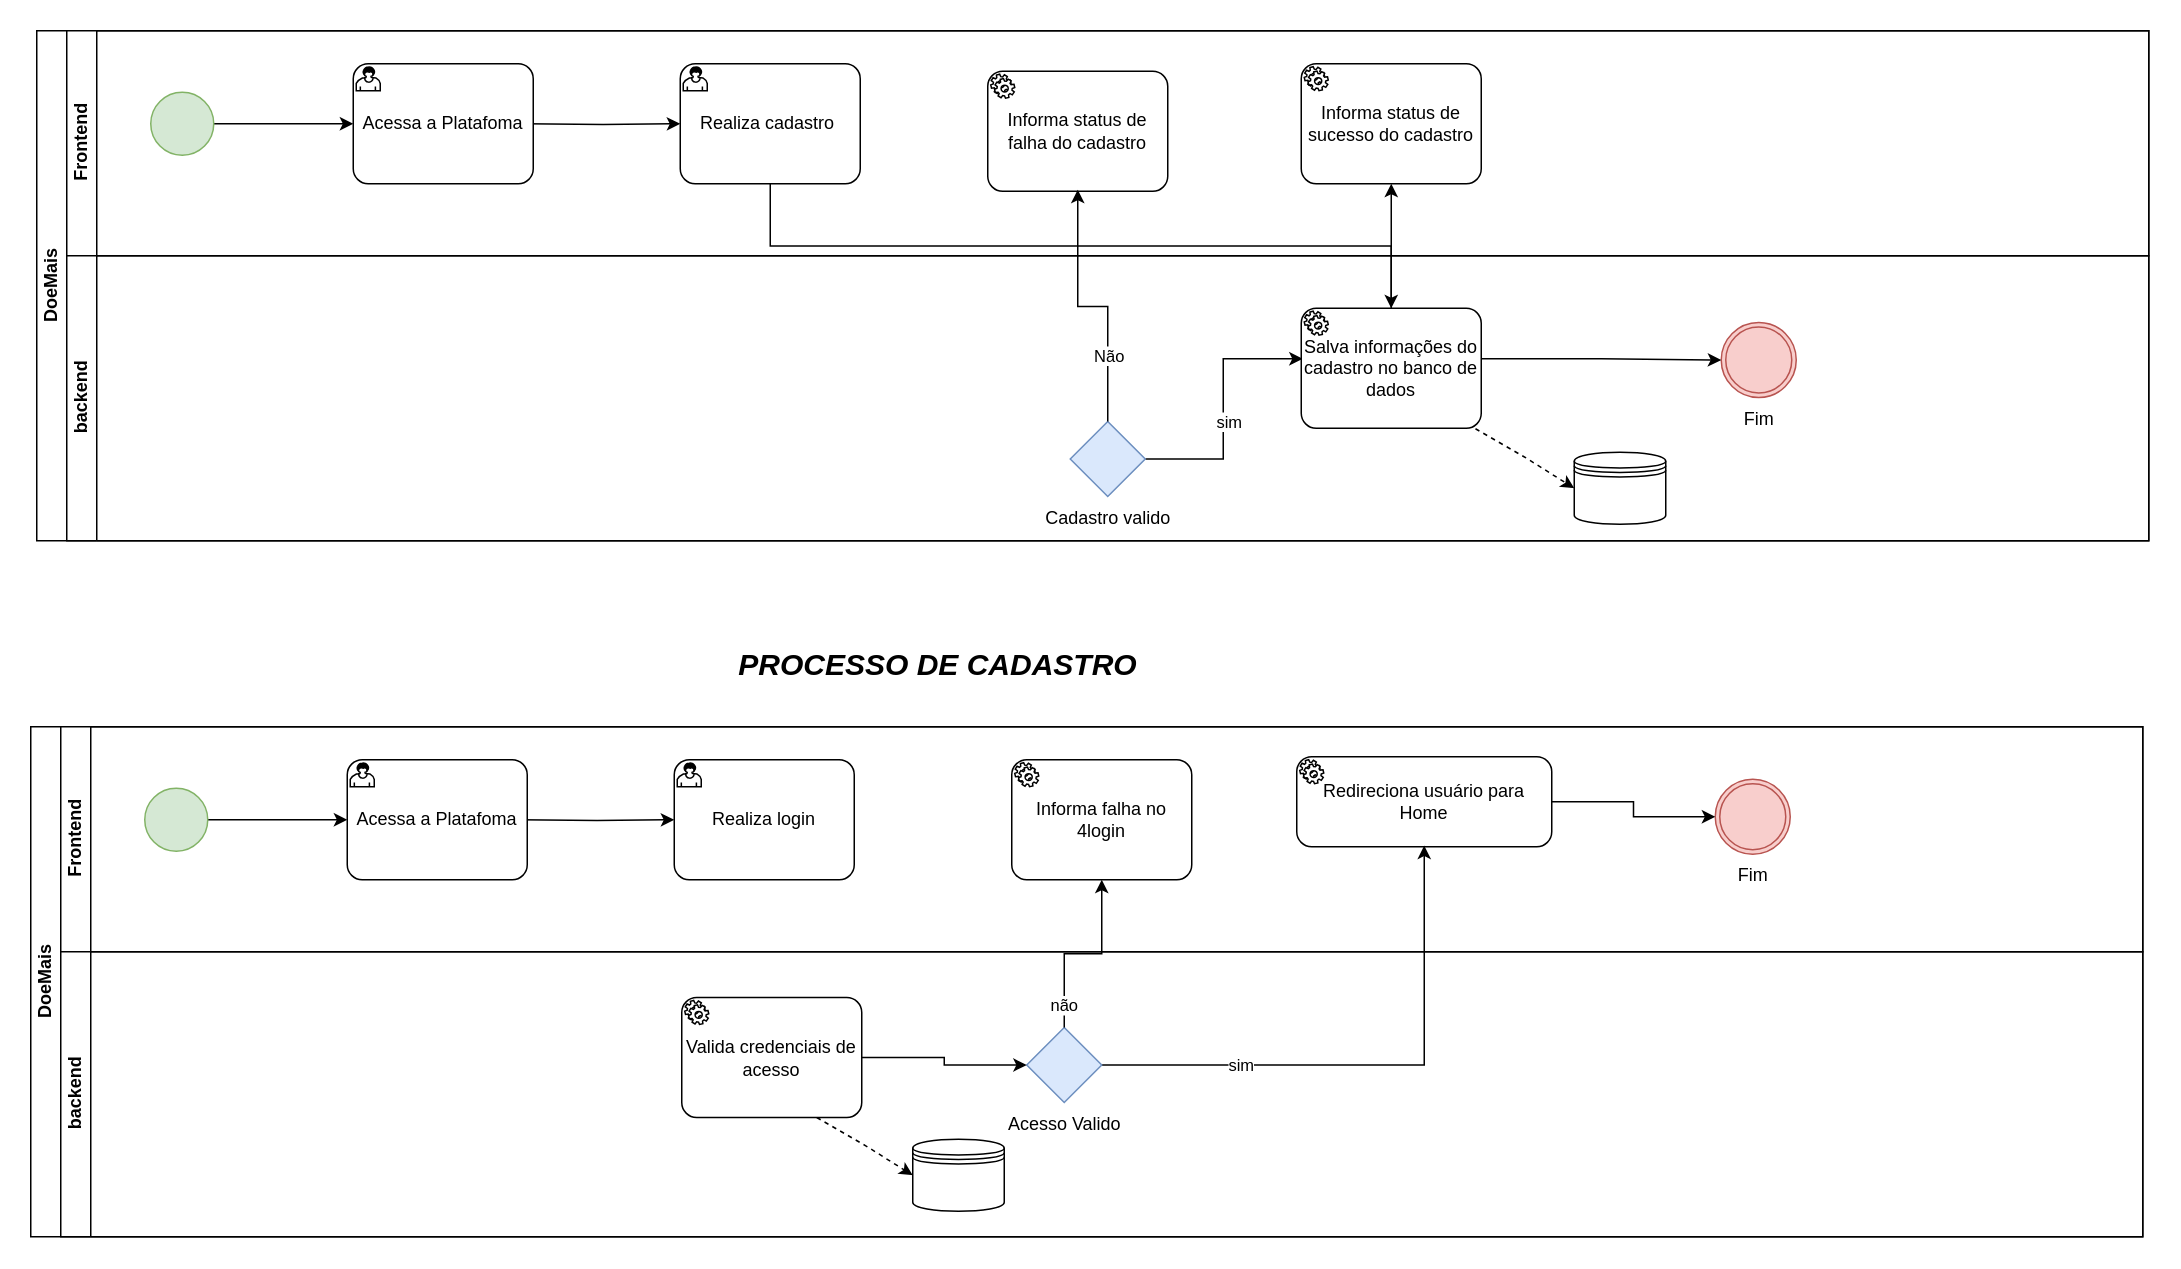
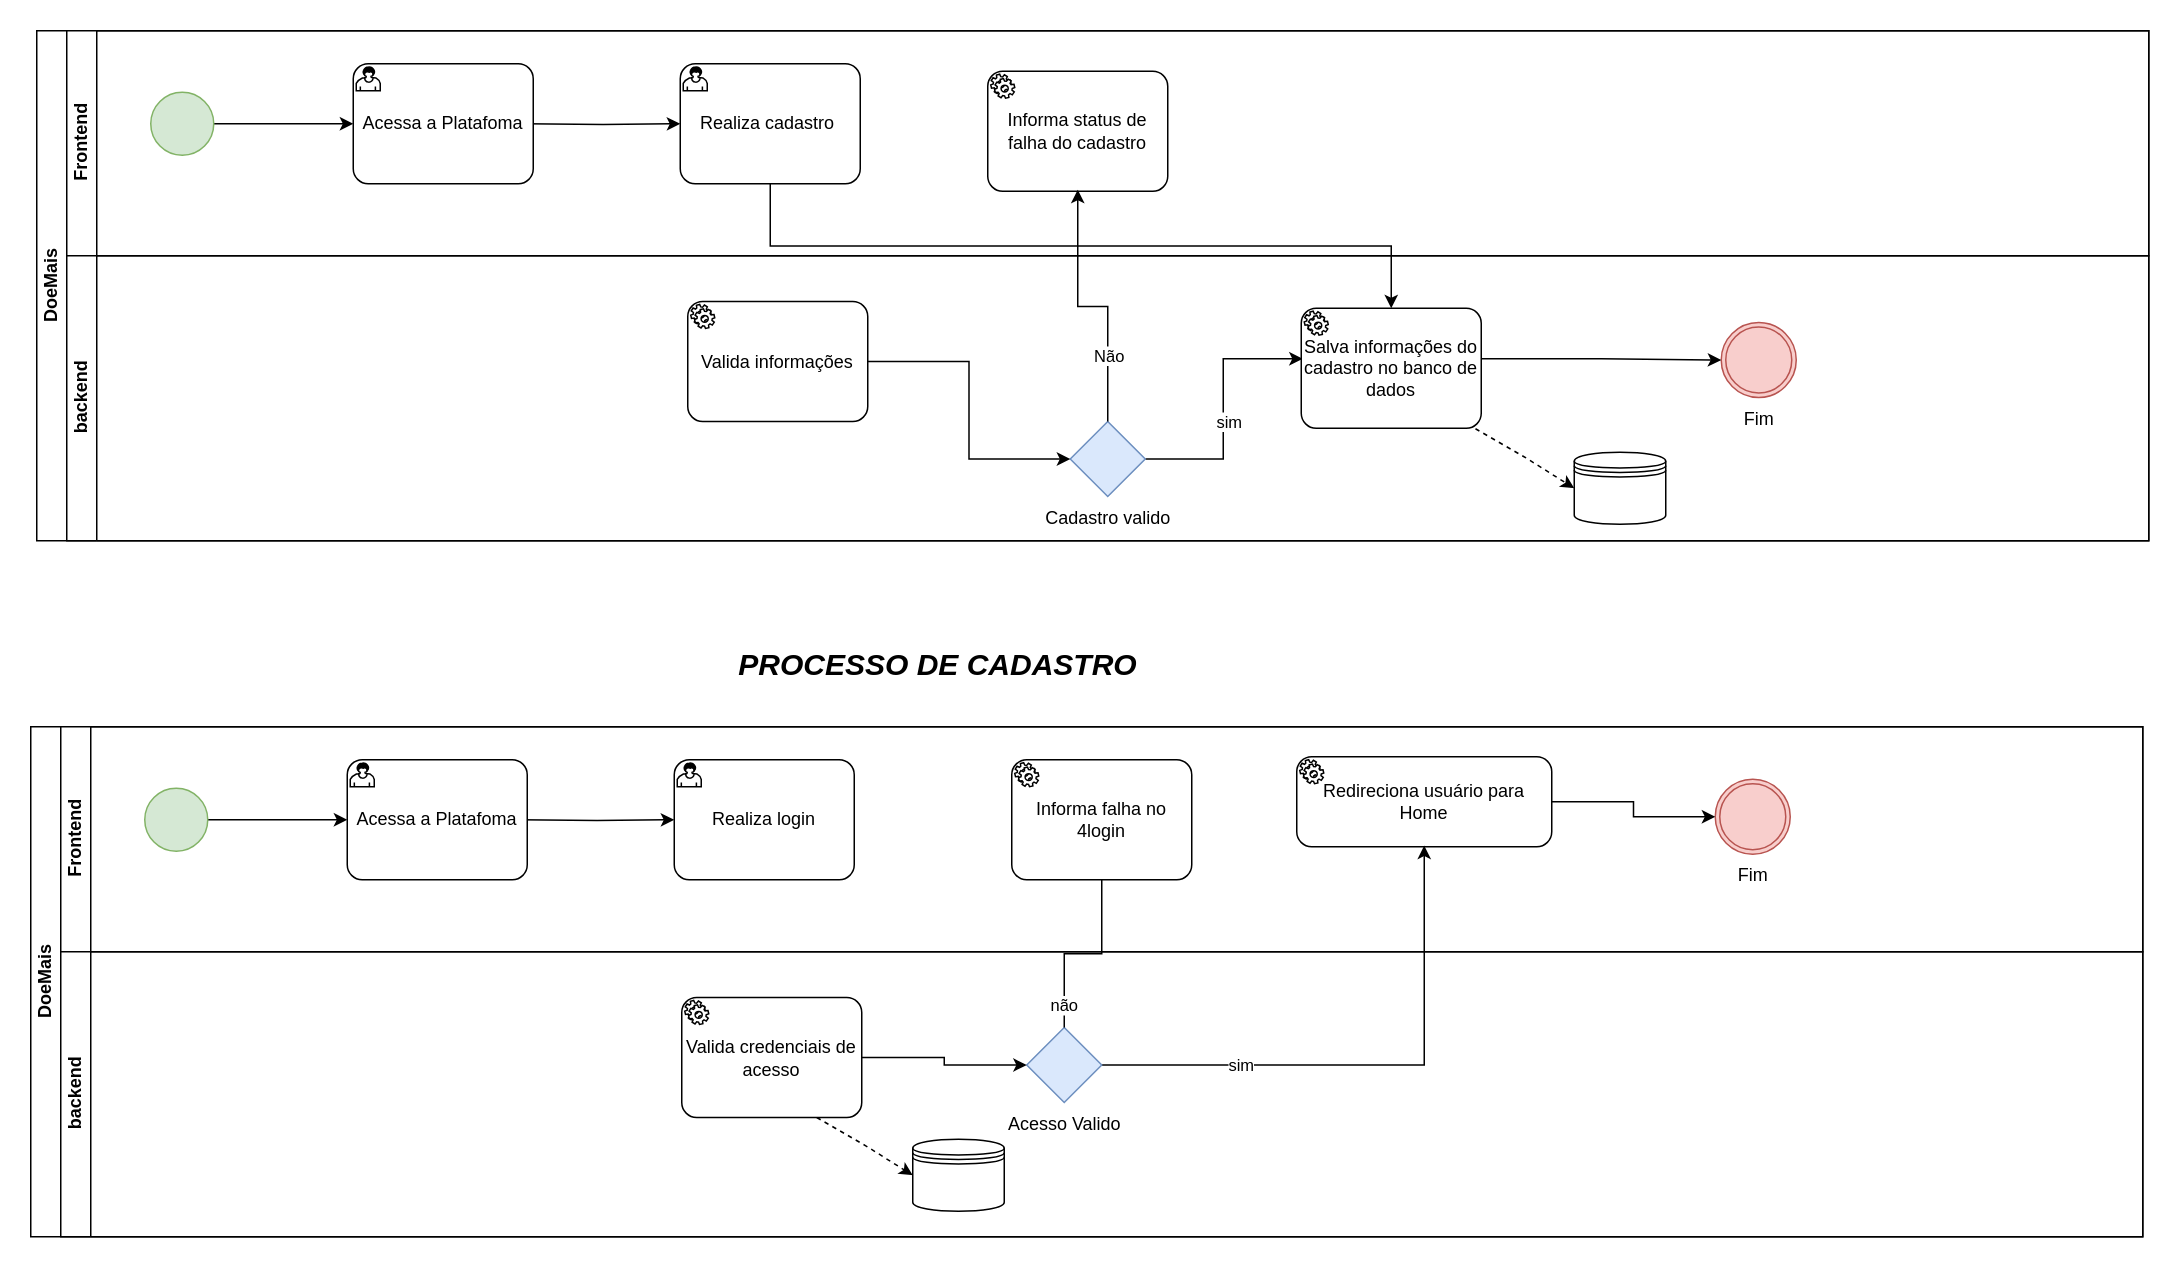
node "Informa status de sucesso do cadastro": removed
edge "Salva informações do cadastro no banco de dados" -> "Informa status de sucesso do cadastro": removed
node "Valida informações": added
edge "Valida informações" -> "Cadastro valido": added
edge "Acesso Valido" -> "Informa falha no 4login": arrowhead classic -> none
